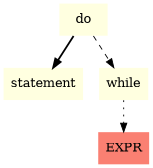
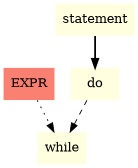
edge "do" -> "statement": reversed
edge "while" -> "EXPR": reversed
